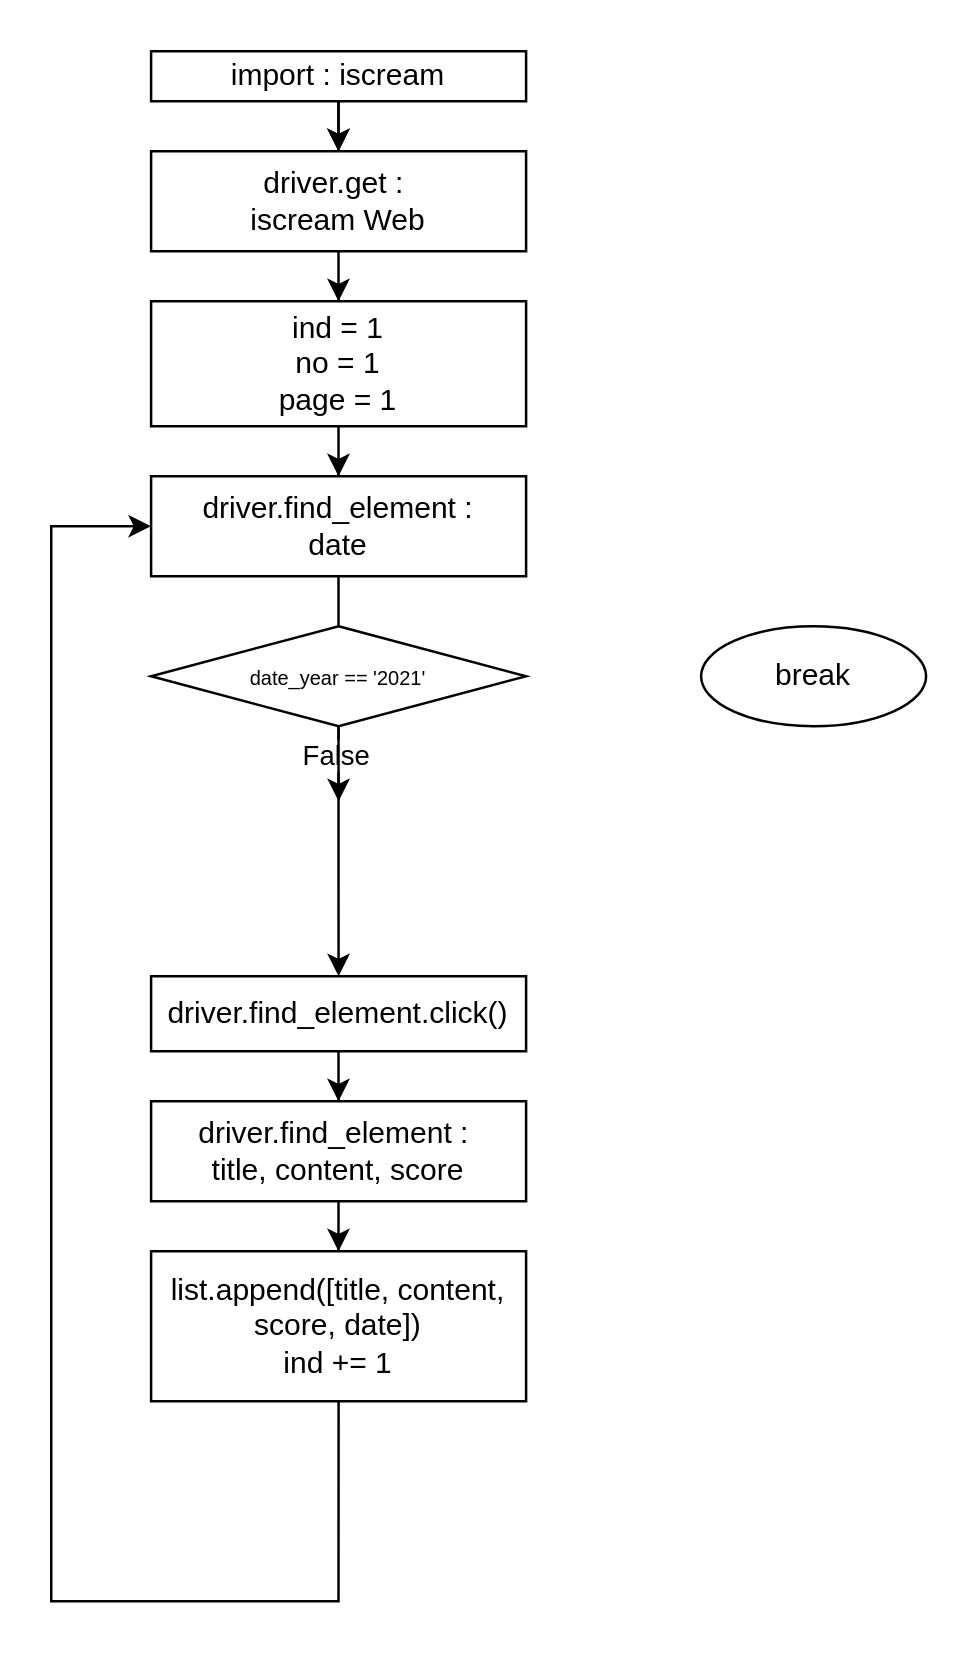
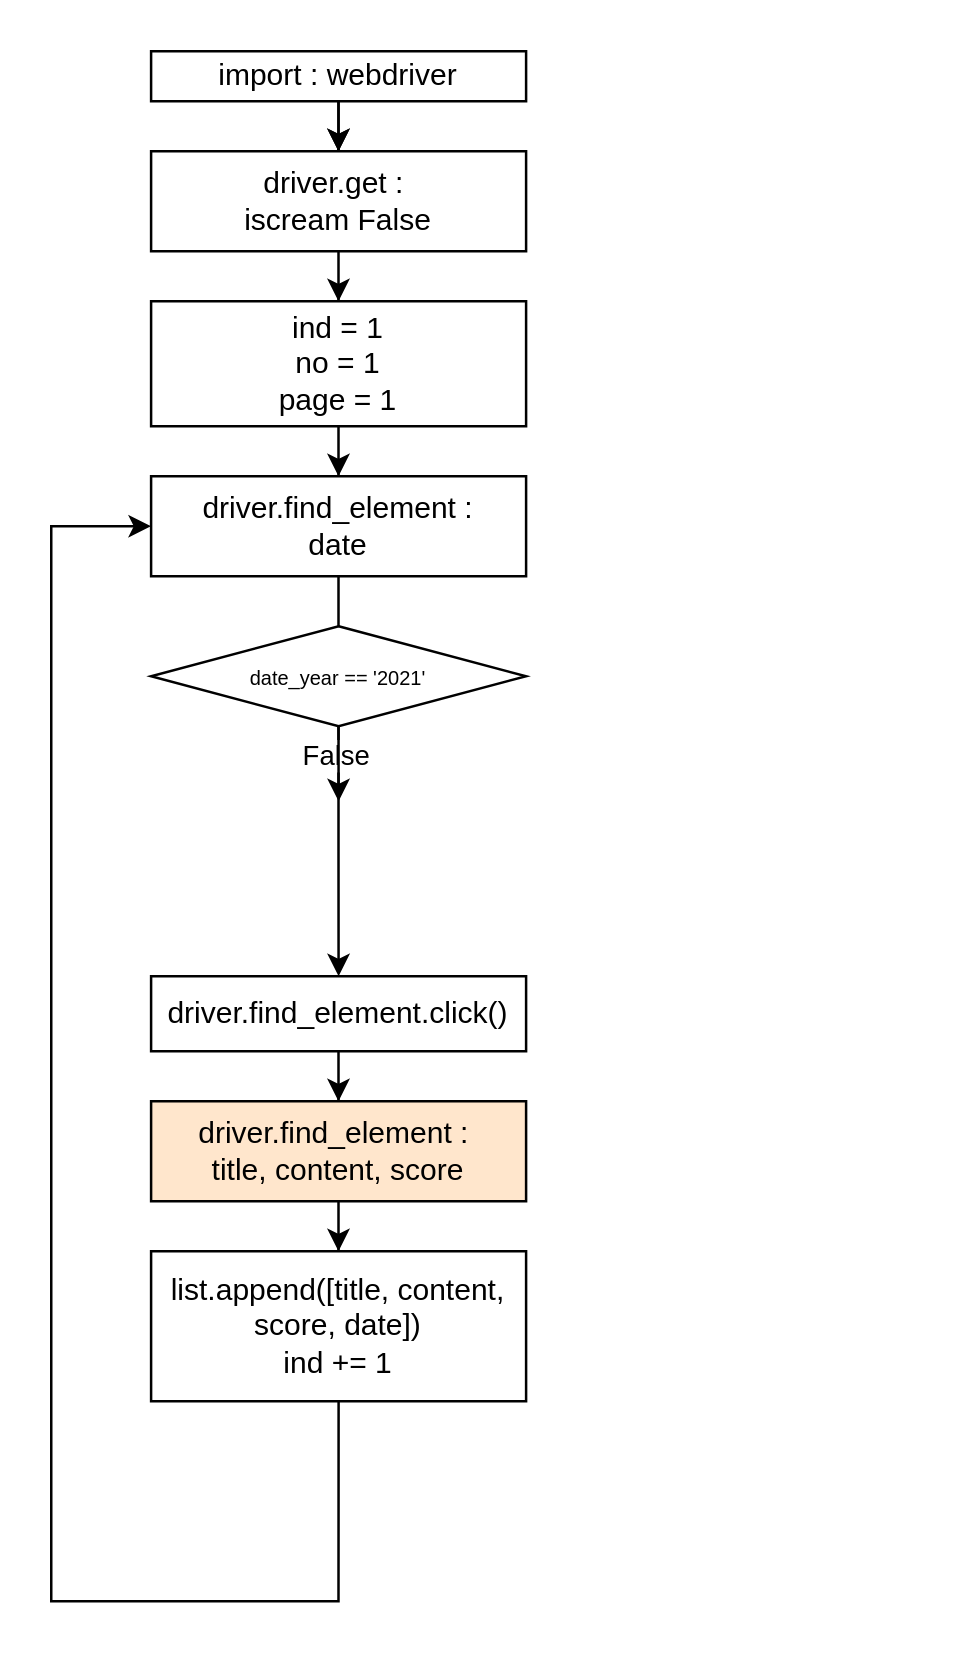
node "import : iscream": label "import : iscream" -> "import : webdriver"
node "driver.get : iscream Web": label "driver.get : iscream Web" -> "driver.get : iscream False"
node "break": removed
node "driver.find_element : title, content, score": fillcolor #ffffff -> #ffe6cc
